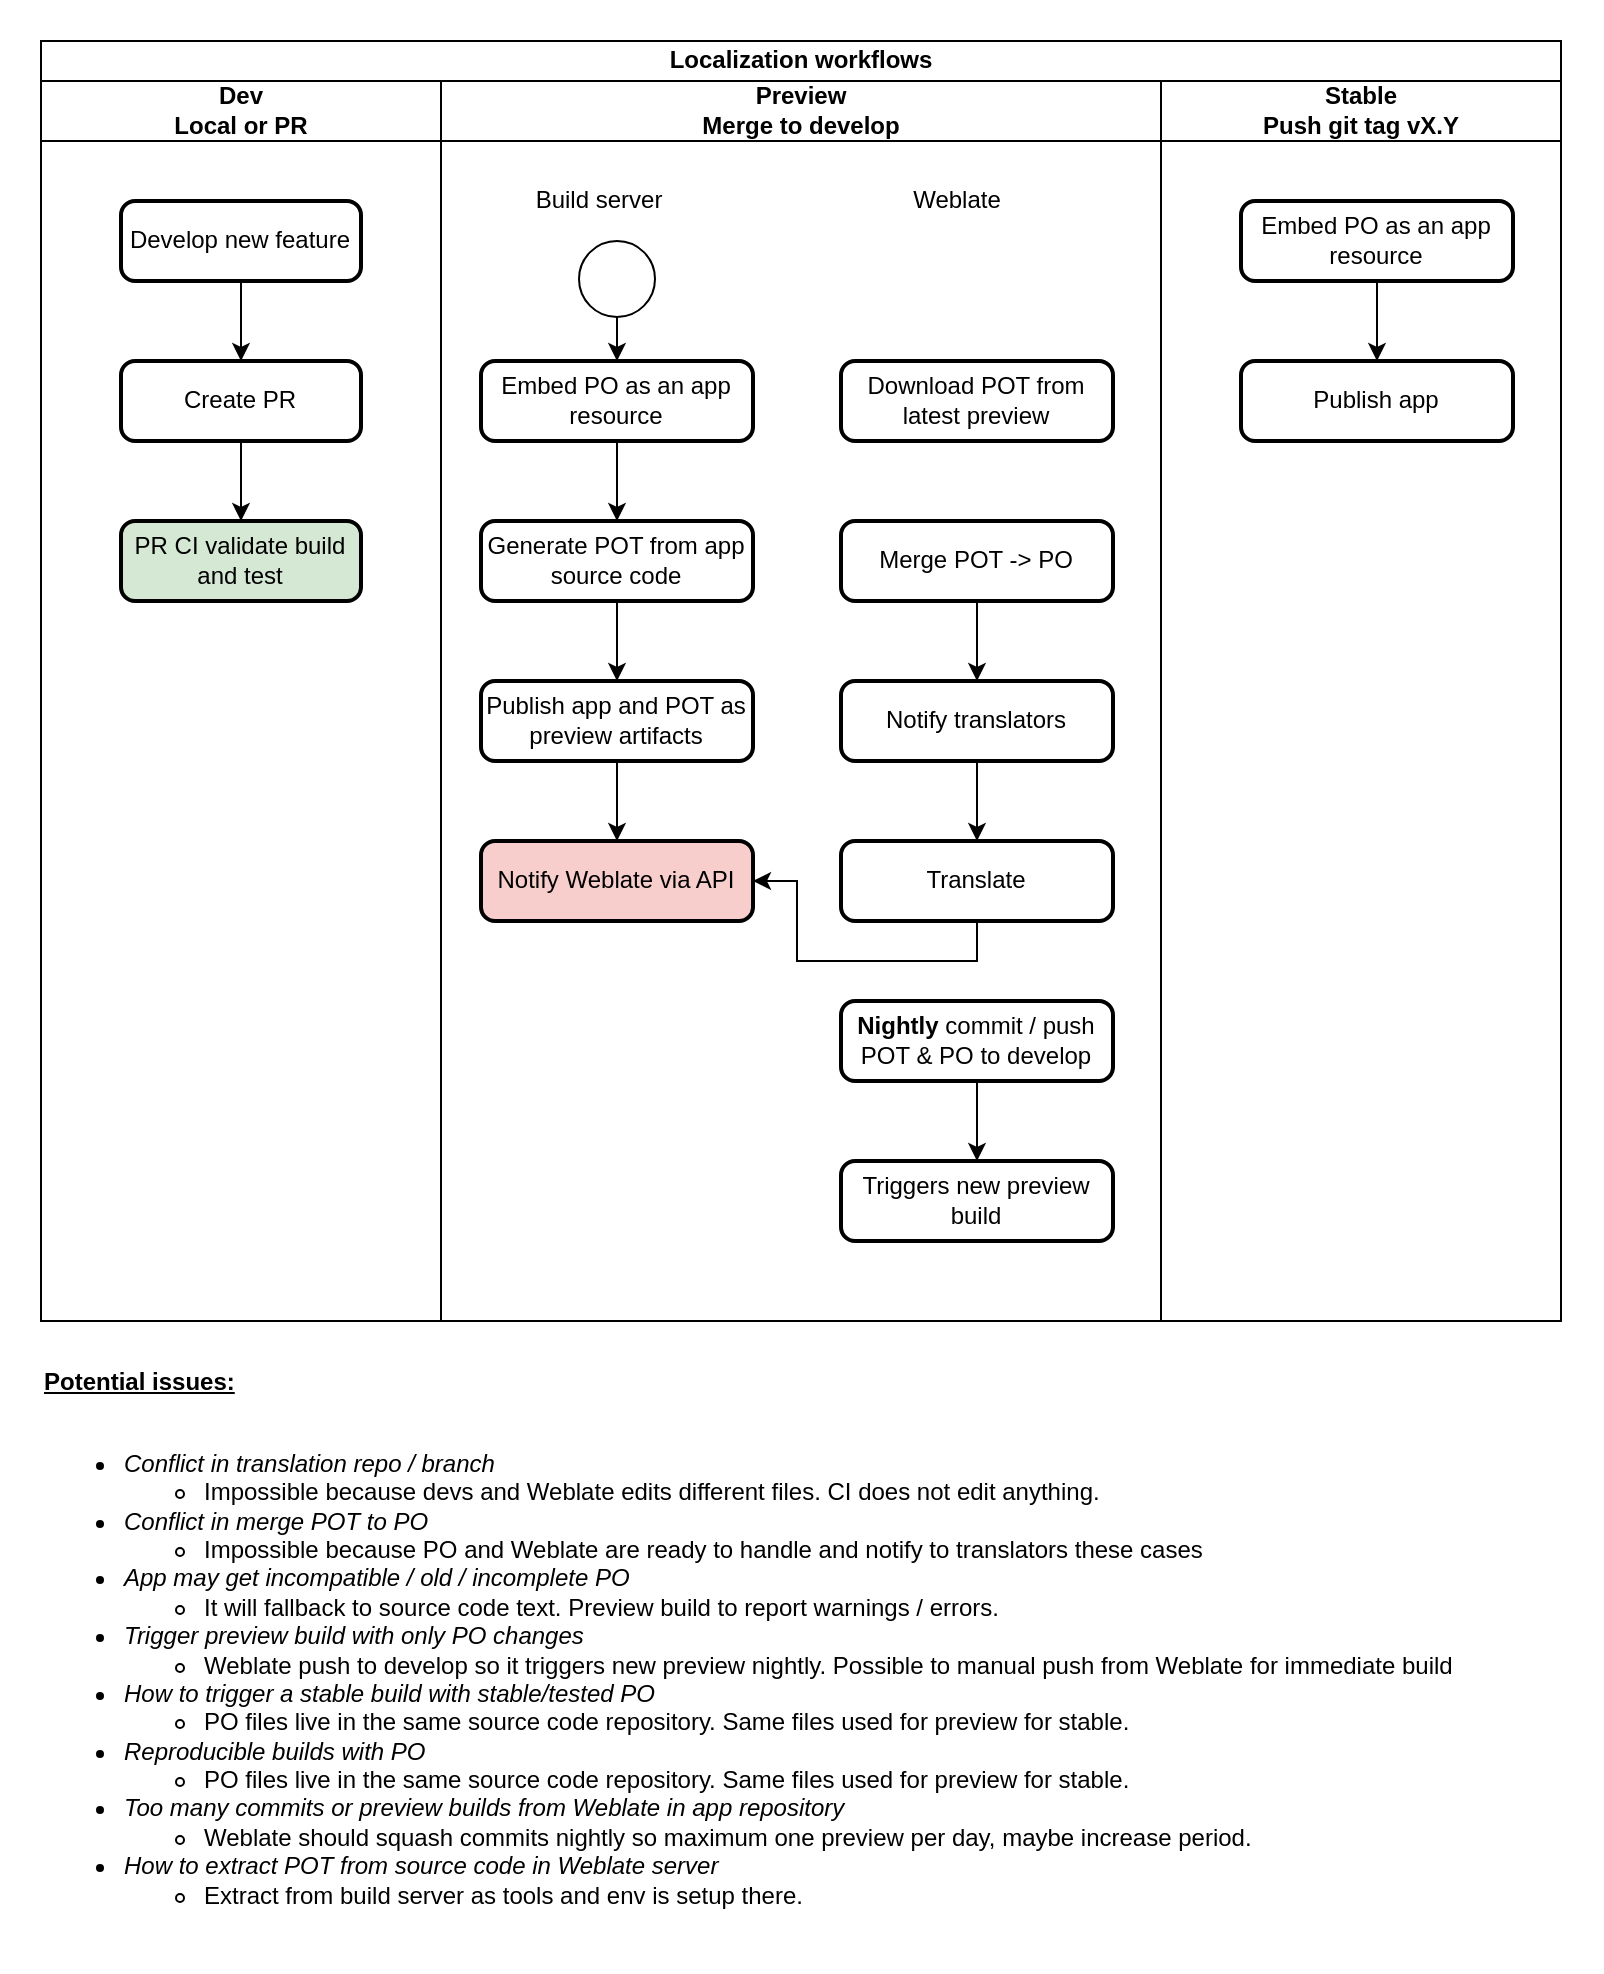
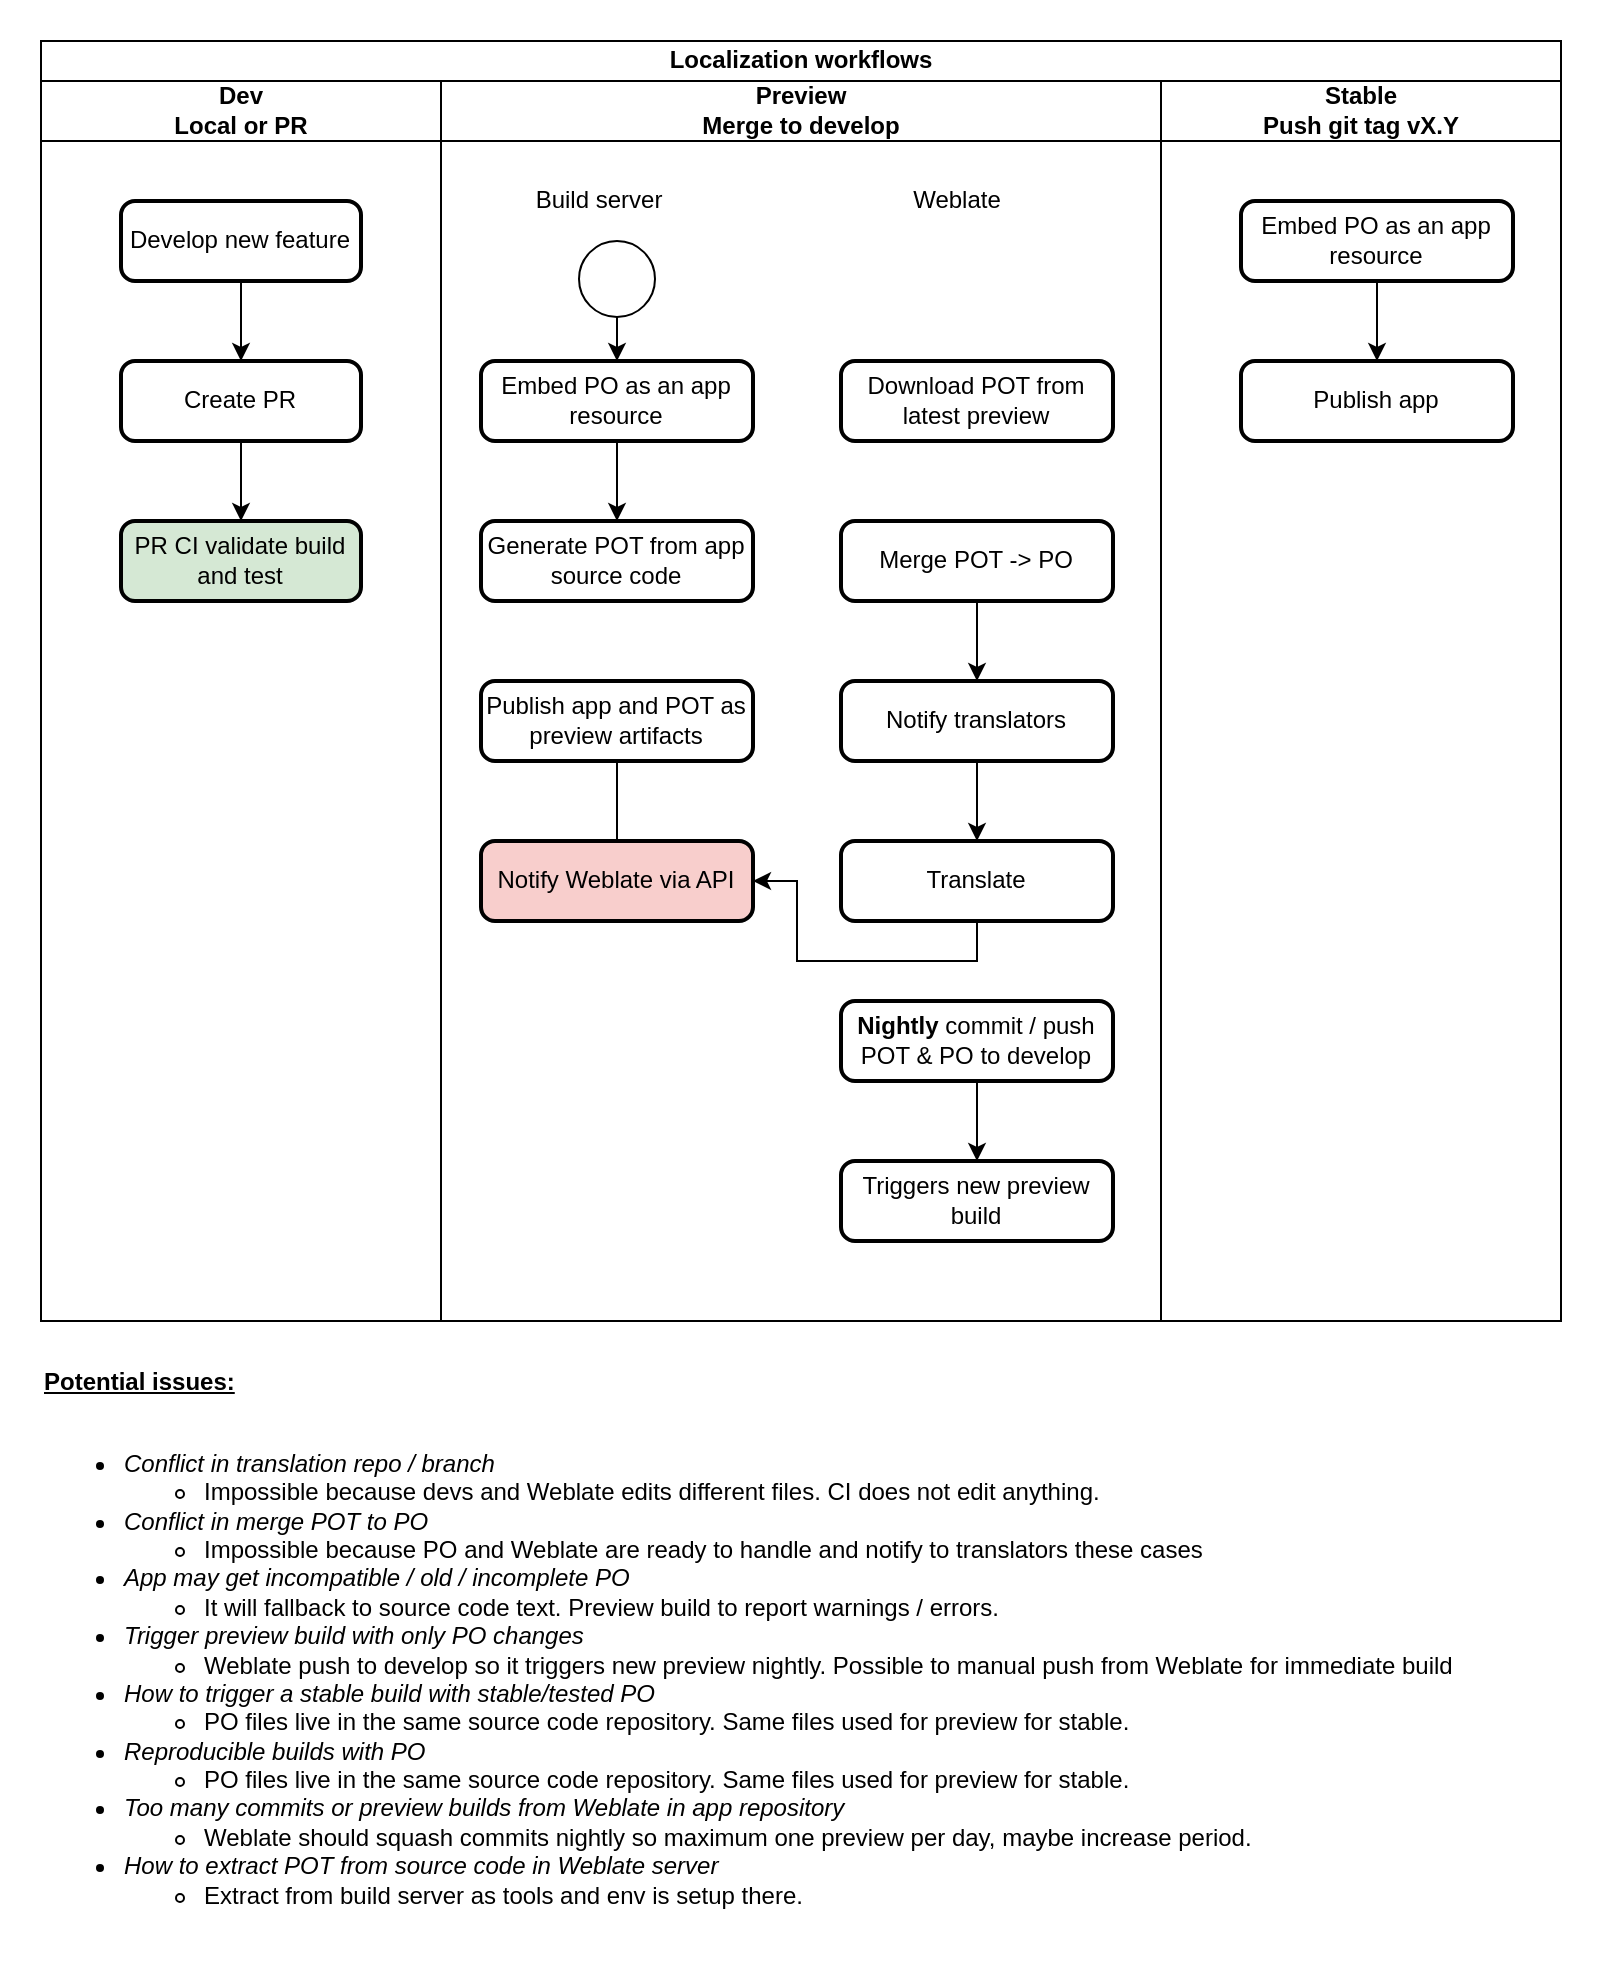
edge "Generate POT from app source code" -> "Publish app and POT as preview artifacts": removed
edge "Publish app and POT as preview artifacts" -> "Notify Weblate via API": arrowhead classic -> none
